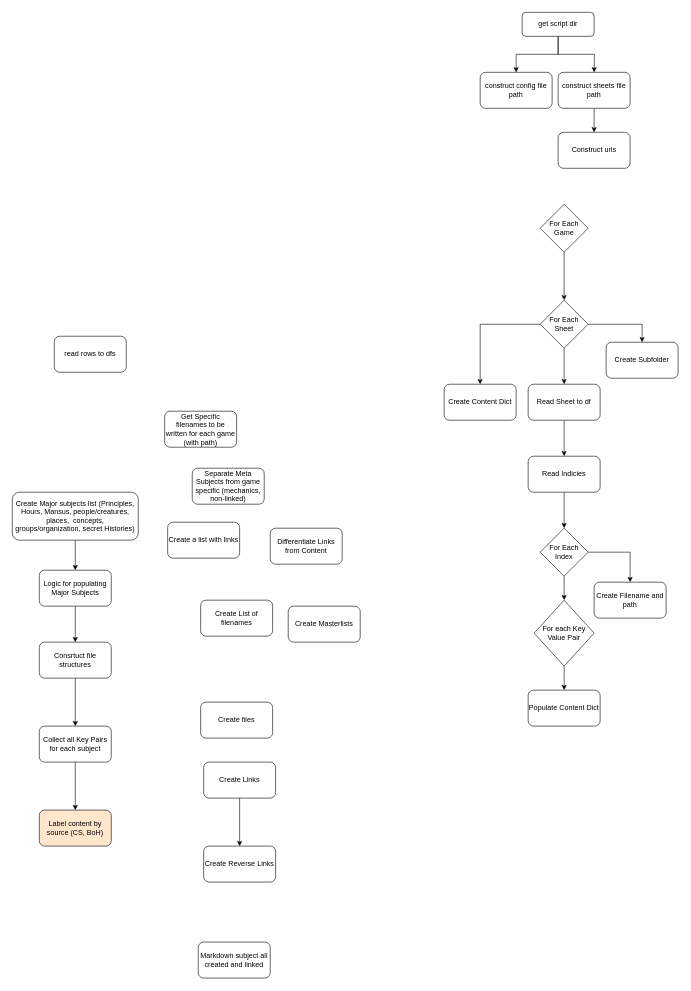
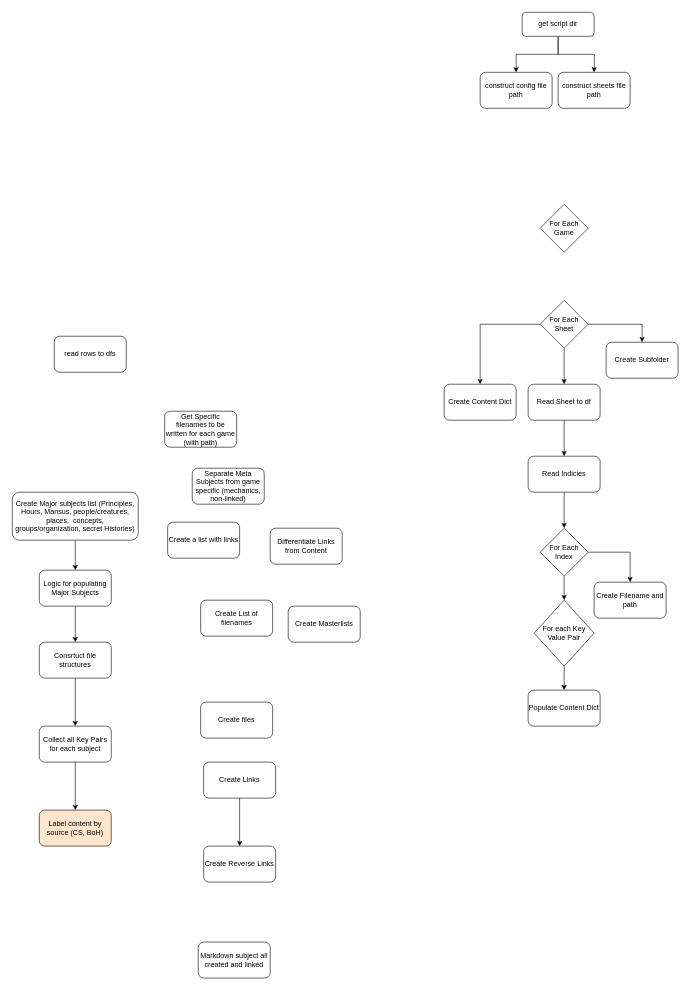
edge "construct sheets file path" -> "Construct urls": removed
node "Construct urls": removed
edge "For Each Game" -> "For Each Sheet": removed
